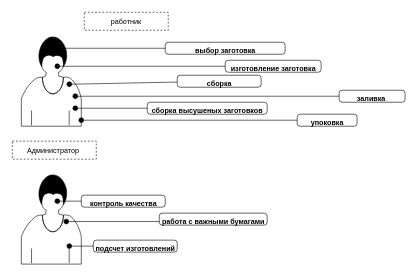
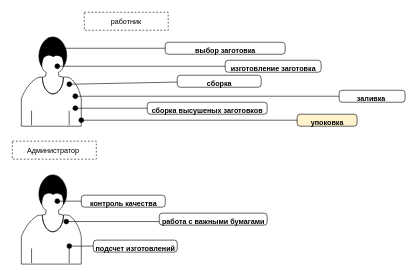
node "упоковка": fillcolor #ffffff -> #fff2cc
